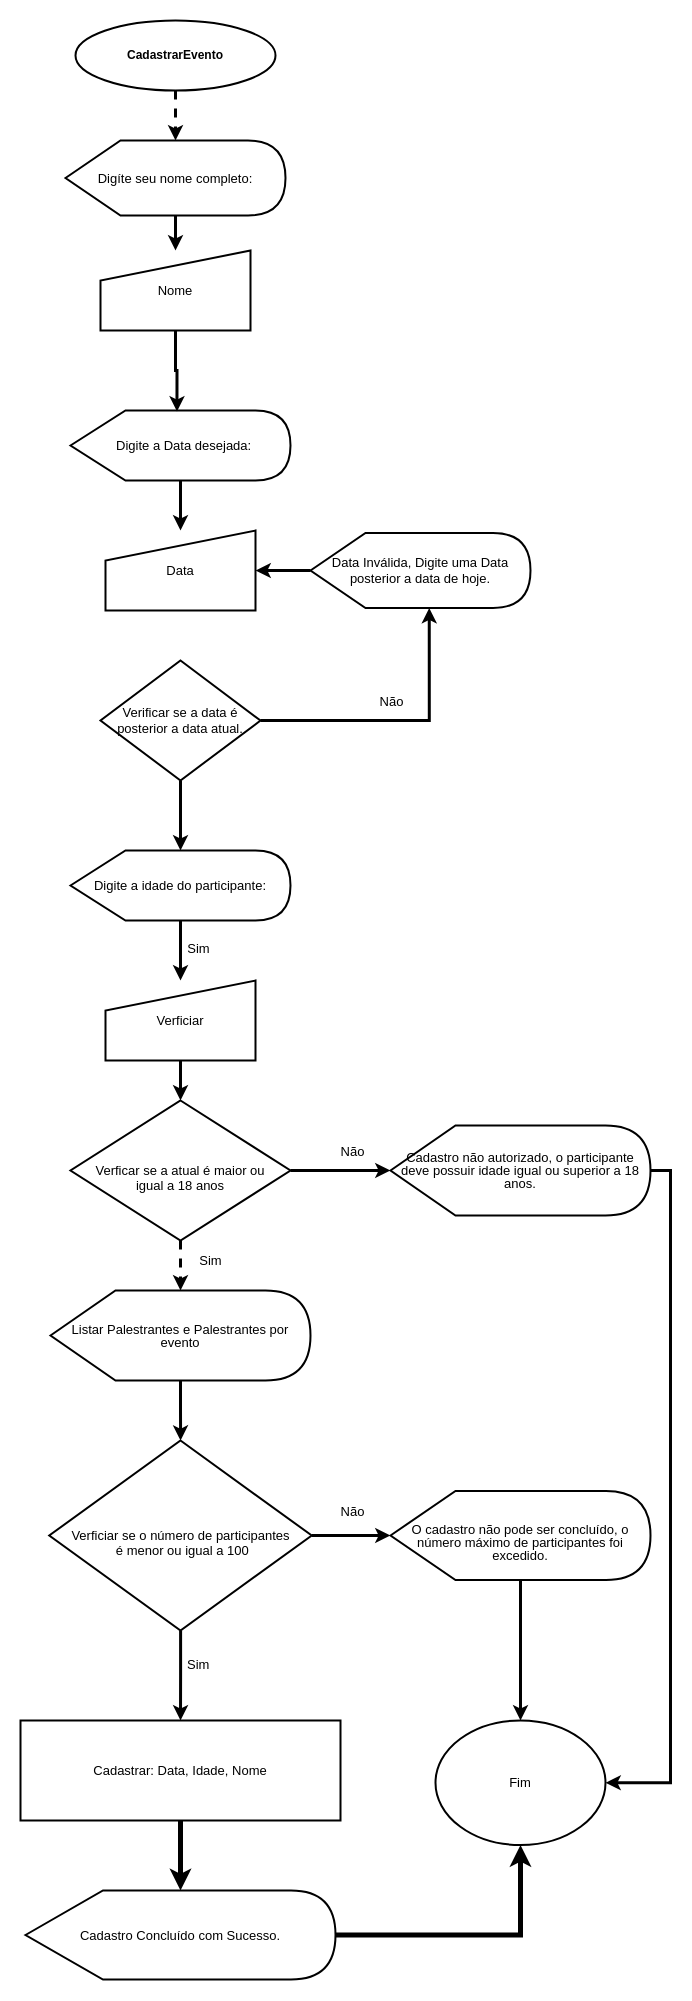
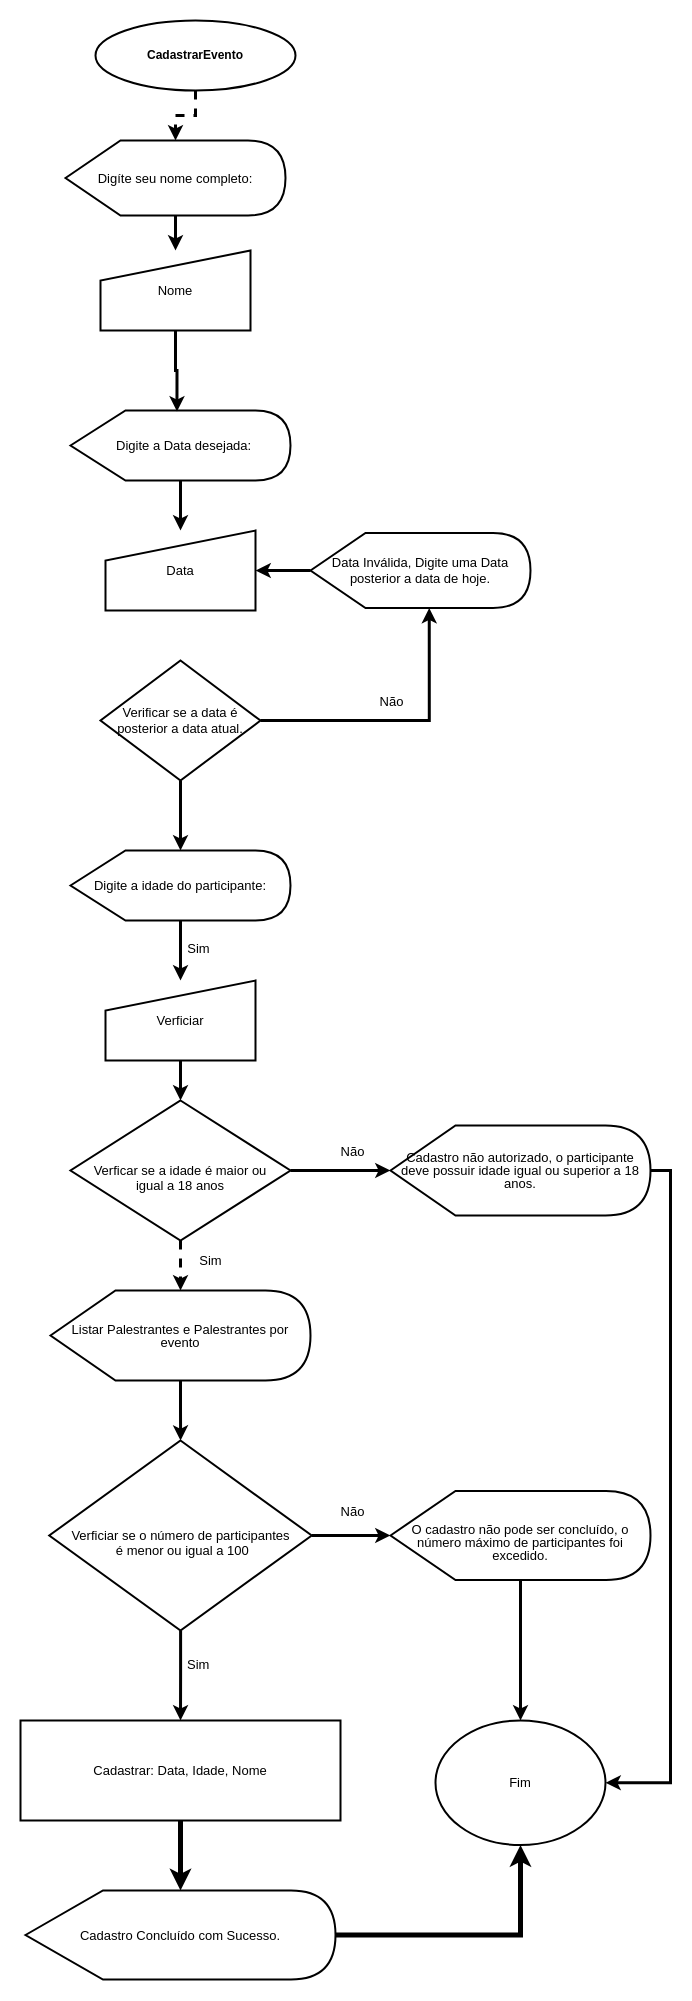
node "CadastrarEvento": moved (176, 56) -> (196, 56)
node "Verficar se a atual é maior ou igual a 18 anos": label "Verficar se a atual é maior ou igual a 18 anos" -> "Verficar se a idade é maior ou igual a 18 anos"
